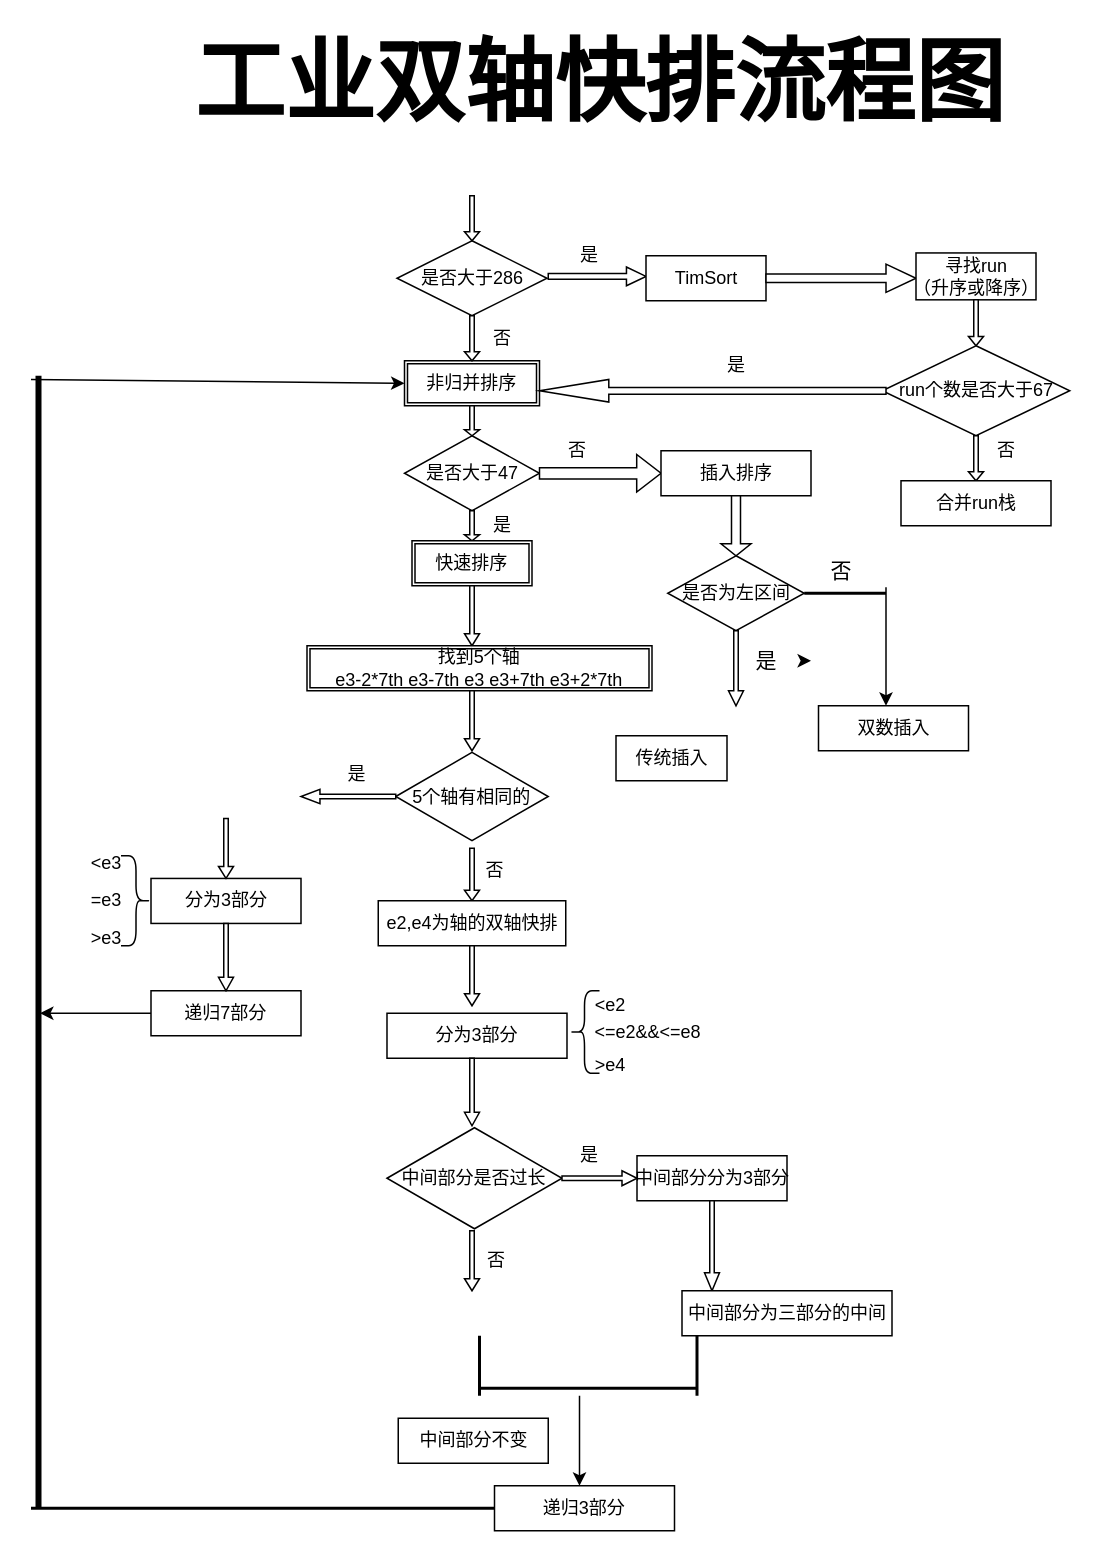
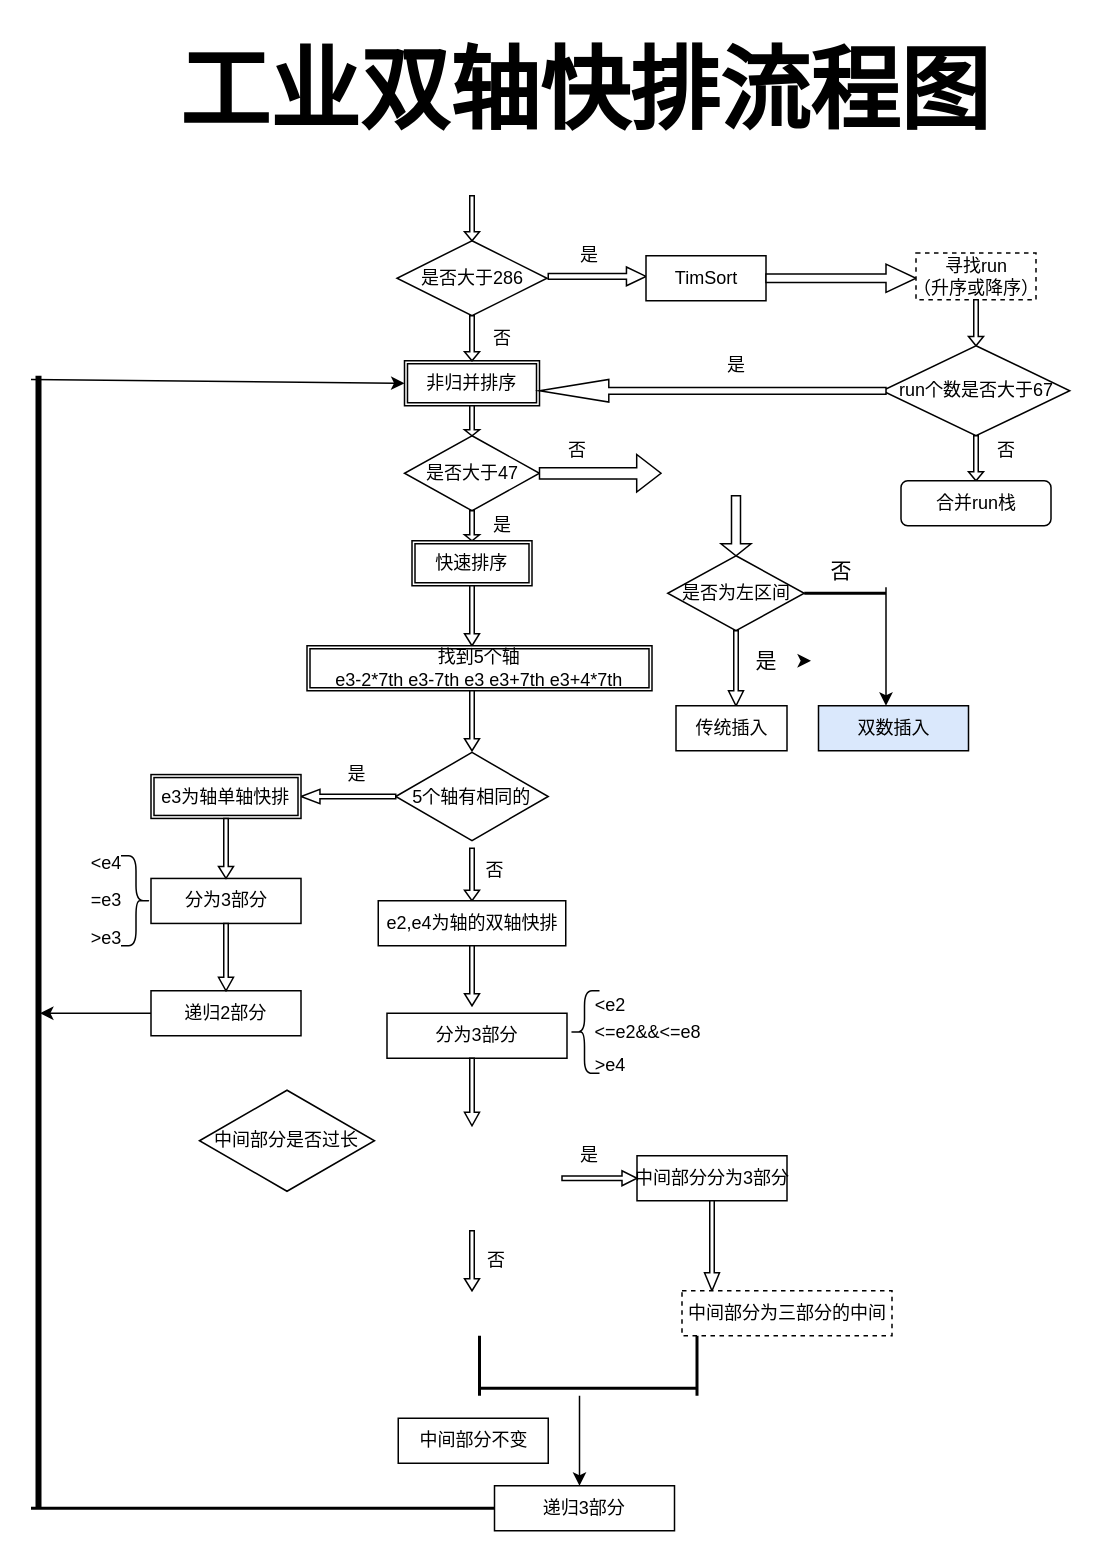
node "工业双轴快排流程图": moved (599, 83) -> (584, 91)
node "寻找run （升序或降序）": style solid -> dashed
node "插入排序": removed
node "合并run栈": shape rectangle -> rounded rectangle
node "找到5个轴 e3-2*7th e3-7th e3 e3+7th e3+2*7th": label "找到5个轴 e3-2*7th e3-7th e3 e3+7th e3+2*7th" -> "找到5个轴 e3-2*7th e3-7th e3 e3+7th e3+4*7th"
node "双数插入": fillcolor #ffffff -> #dae8fc
node "传统插入": moved (671, 758) -> (731, 728)
node "e3为轴单轴快排": added
node "<e3": label "<e3" -> "<e4"
node "递归7部分": label "递归7部分" -> "递归2部分"
node "中间部分是否过长": moved (474, 1178) -> (287, 1141)
node "中间部分为三部分的中间": style solid -> dashed
